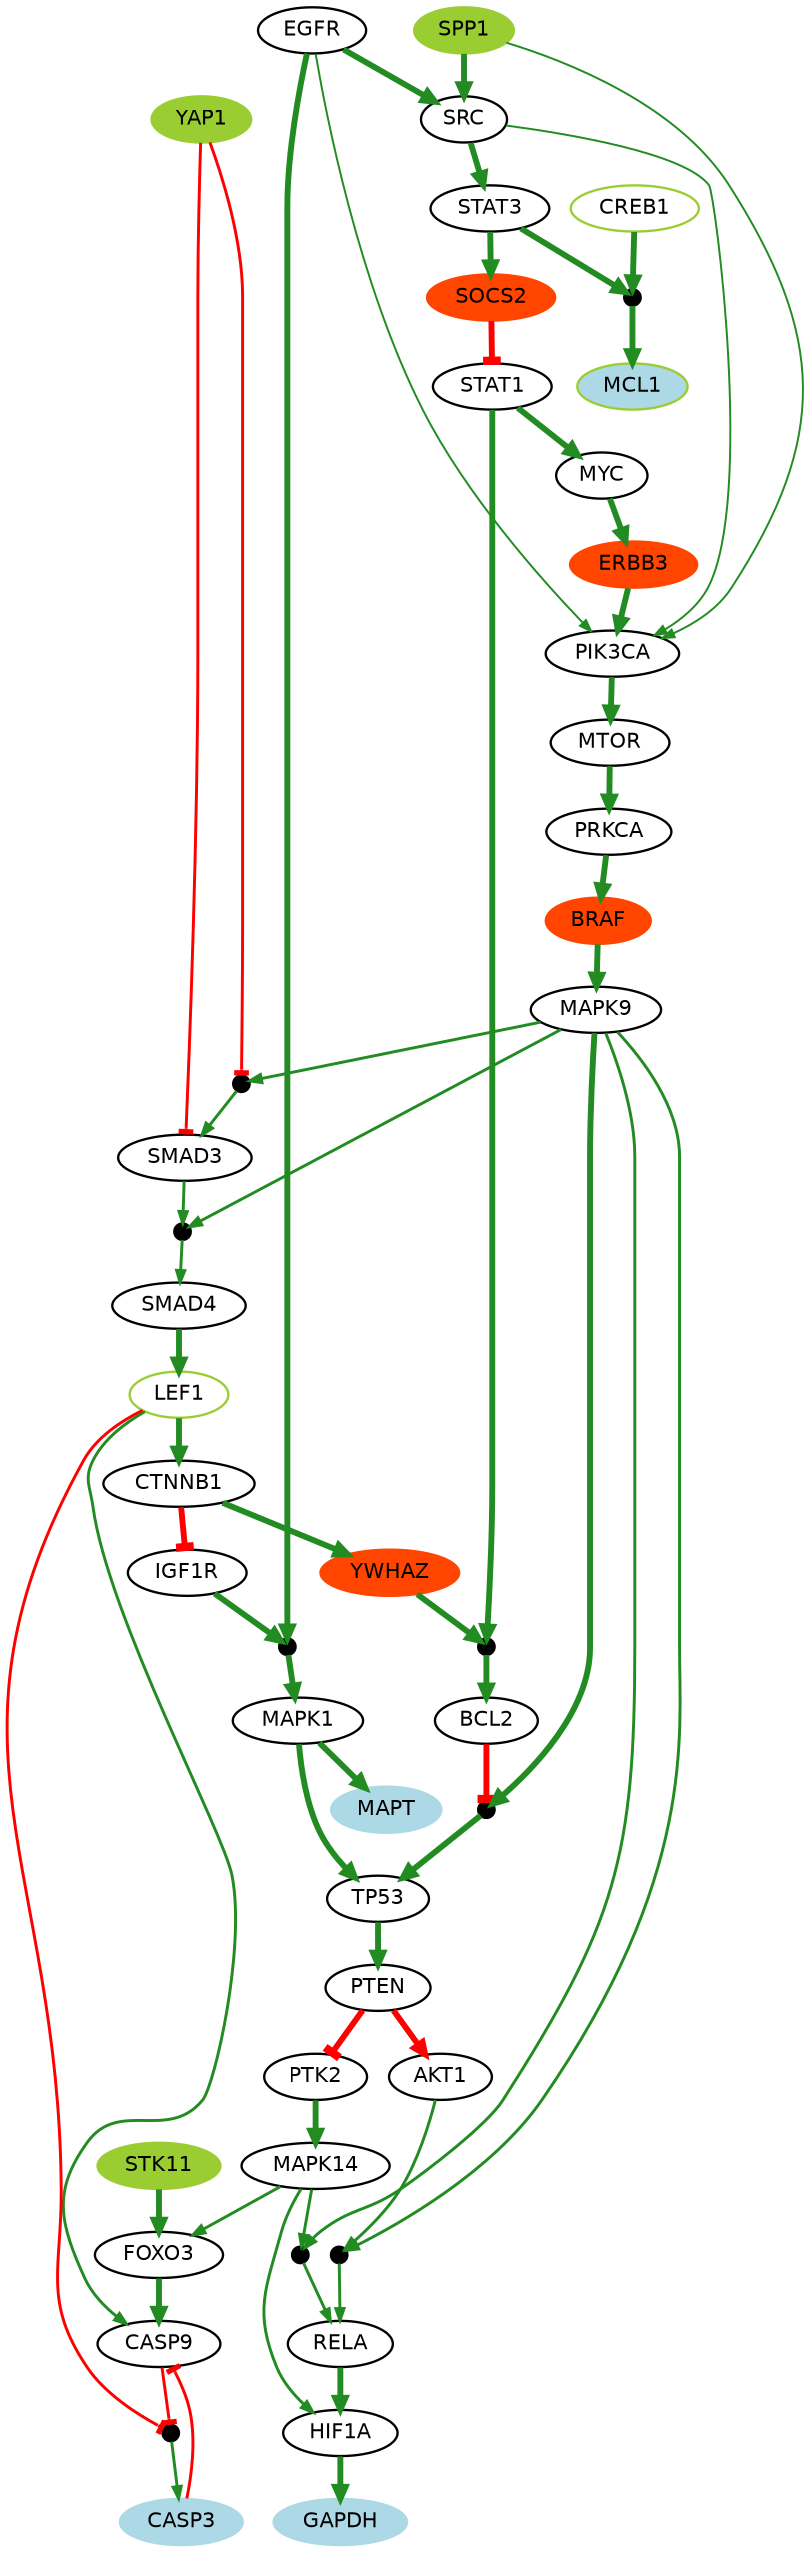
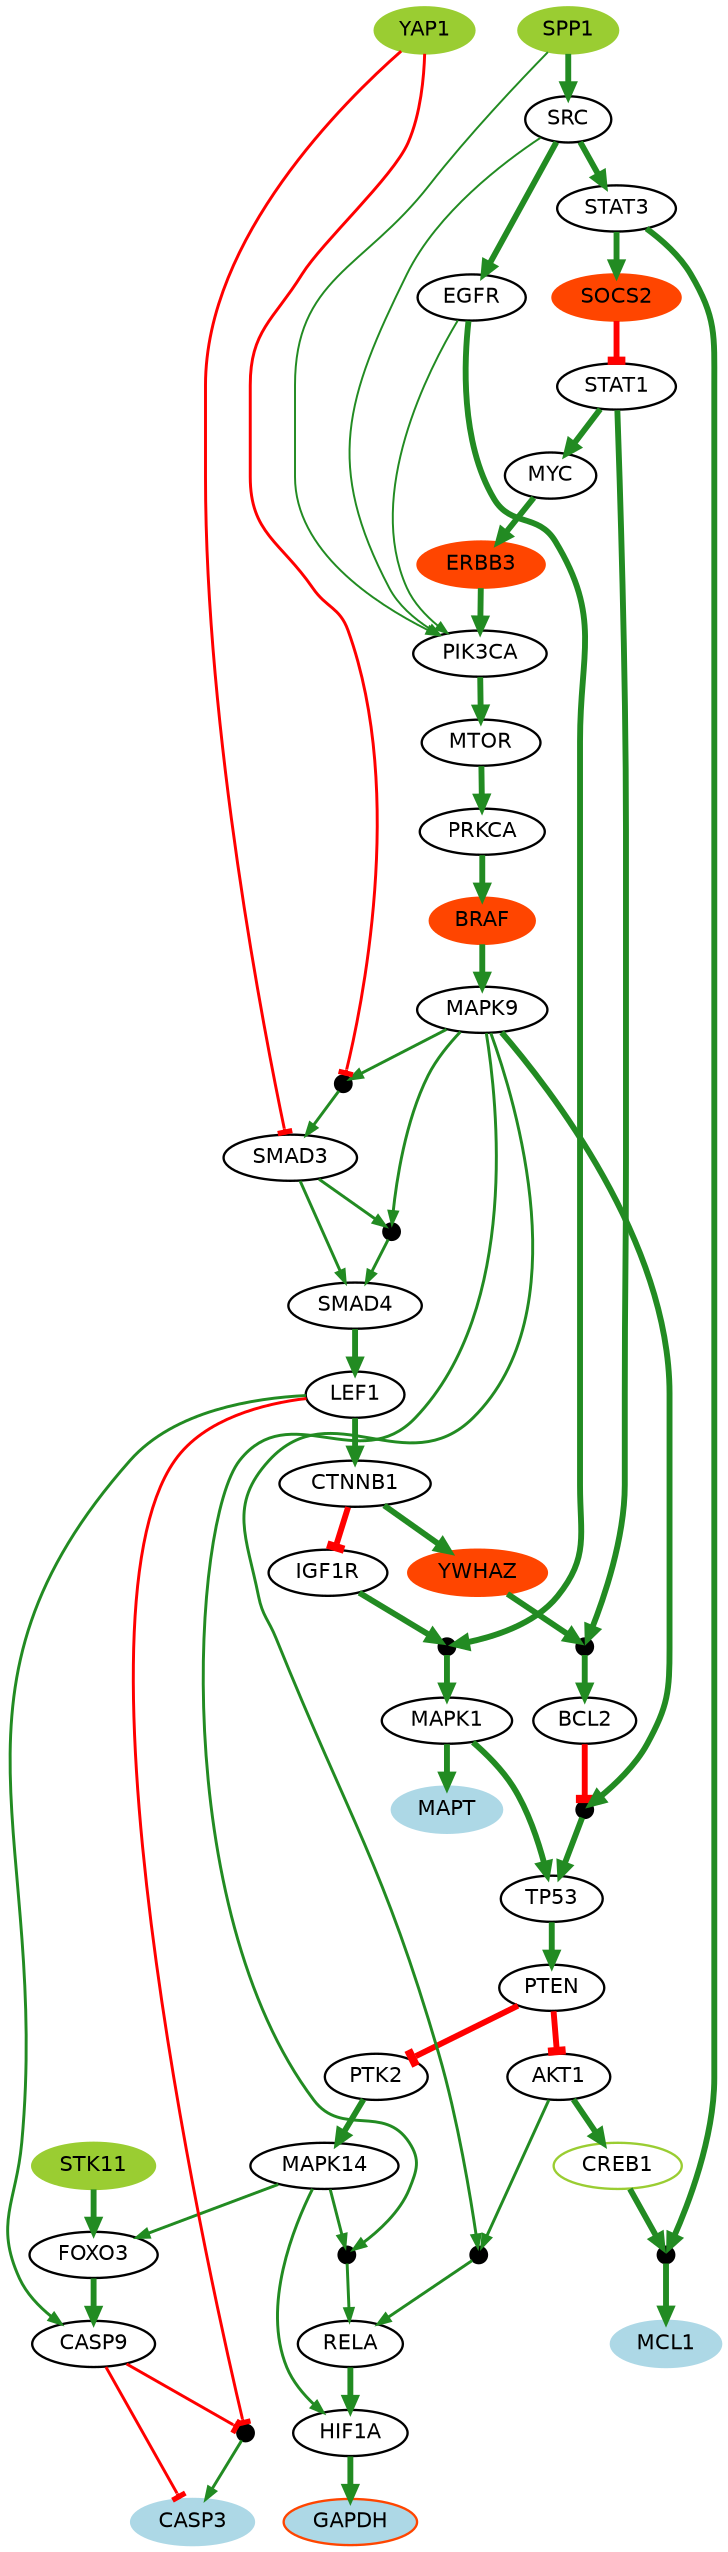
edge "EGFR" -> "SRC": reversed
node "MCL1": color olivedrab3 -> lightblue
edge "SMAD3" -> "SMAD4": added
node "LEF1": color olivedrab3 -> black
edge "PTEN" -> "AKT1": arrowhead normal -> tee
edge "AKT1" -> "CREB1": added
edge "CASP3" -> "CASP9": reversed
node "GAPDH": color lightblue -> orangered
